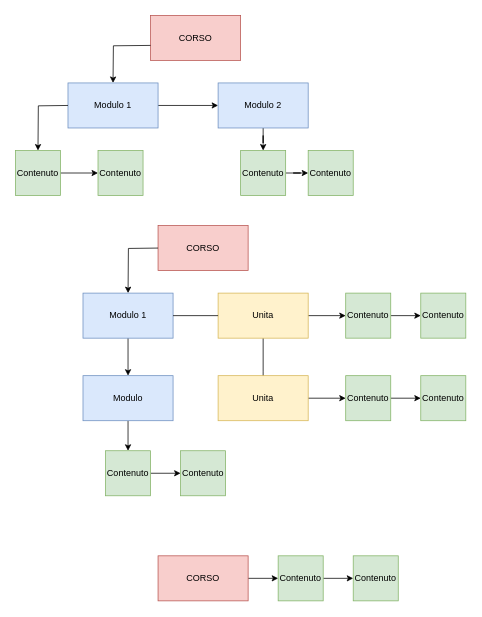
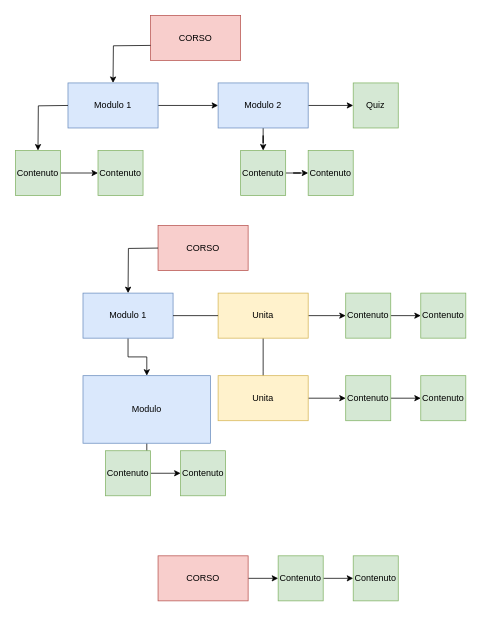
edge "Modulo 2" -> "Quiz": added
node "Quiz": added
node "Modulo": size 90x45 -> 128x68
